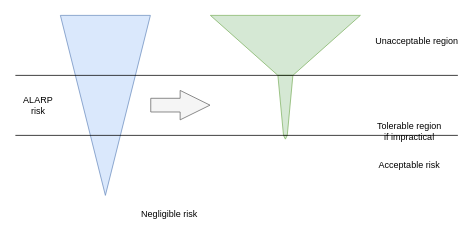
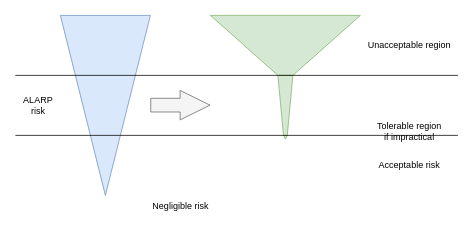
node "Unacceptable region": moved (417, 42) -> (409, 45)
node "Negligible risk": moved (169, 214) -> (180, 207)
